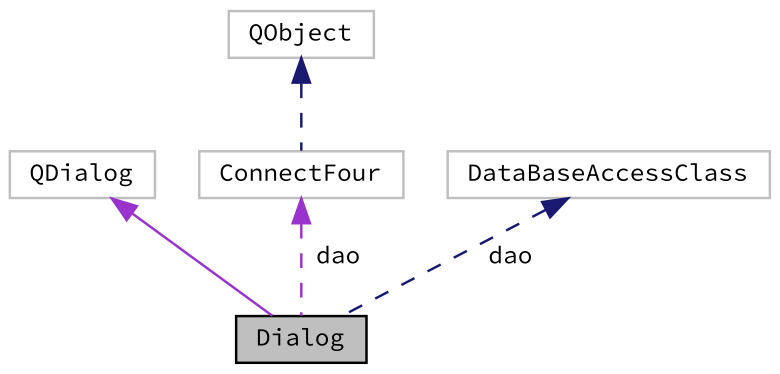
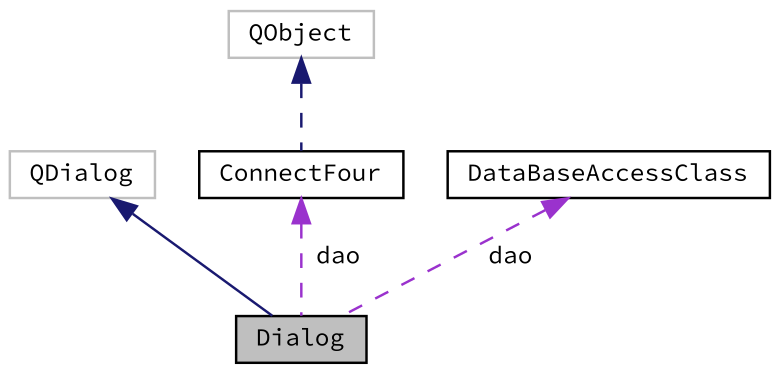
node "ConnectFour": color grey75 -> black
node "DataBaseAccessClass": color grey75 -> black
edge "Dialog" -> "DataBaseAccessClass": color midnightblue -> darkorchid3
edge "Dialog" -> "QDialog": color darkorchid3 -> midnightblue
